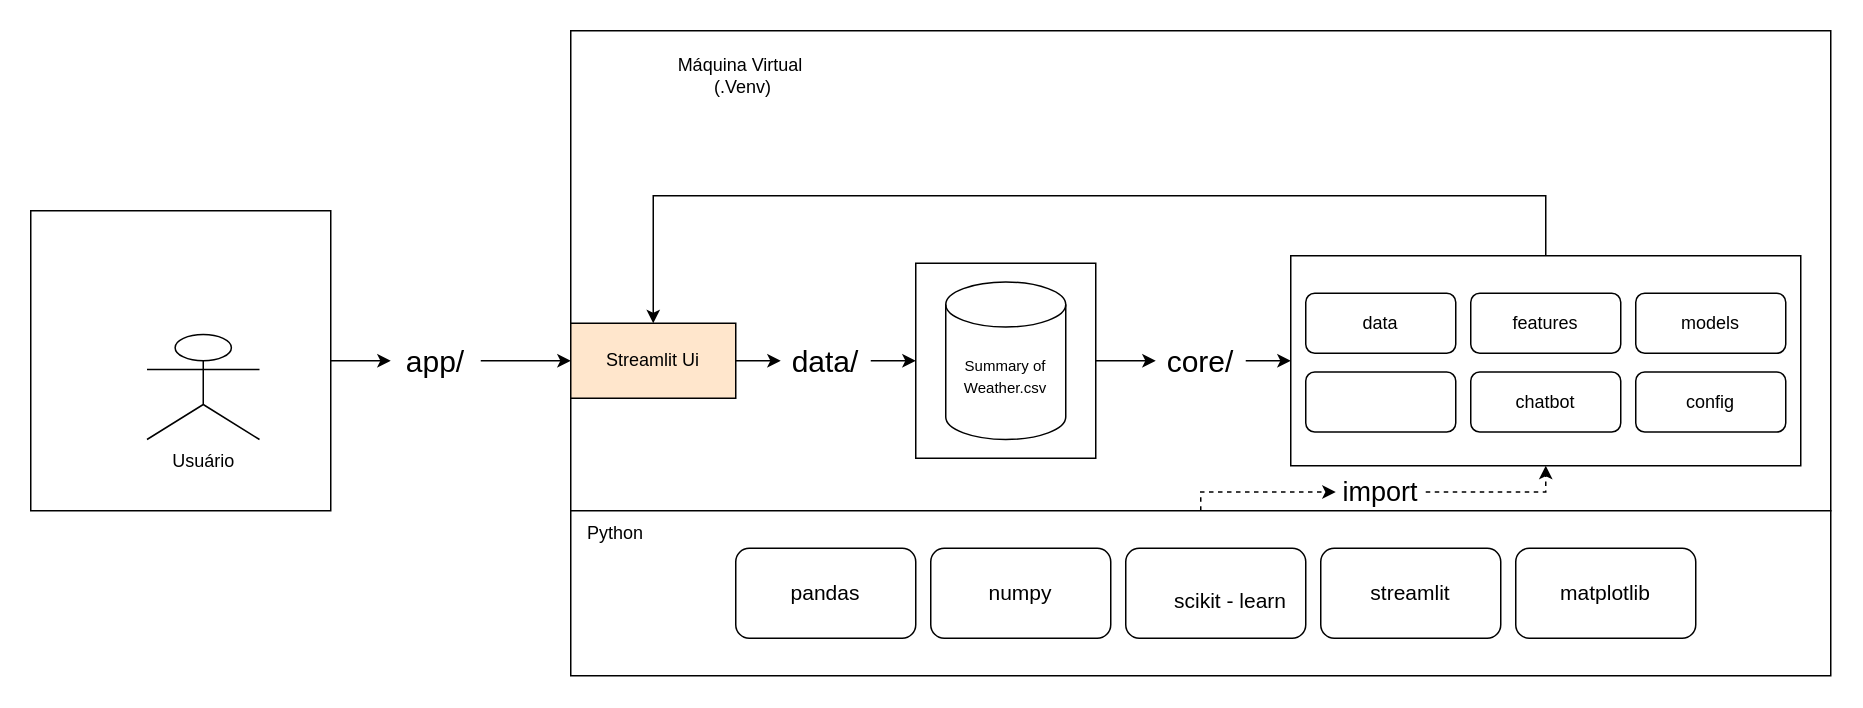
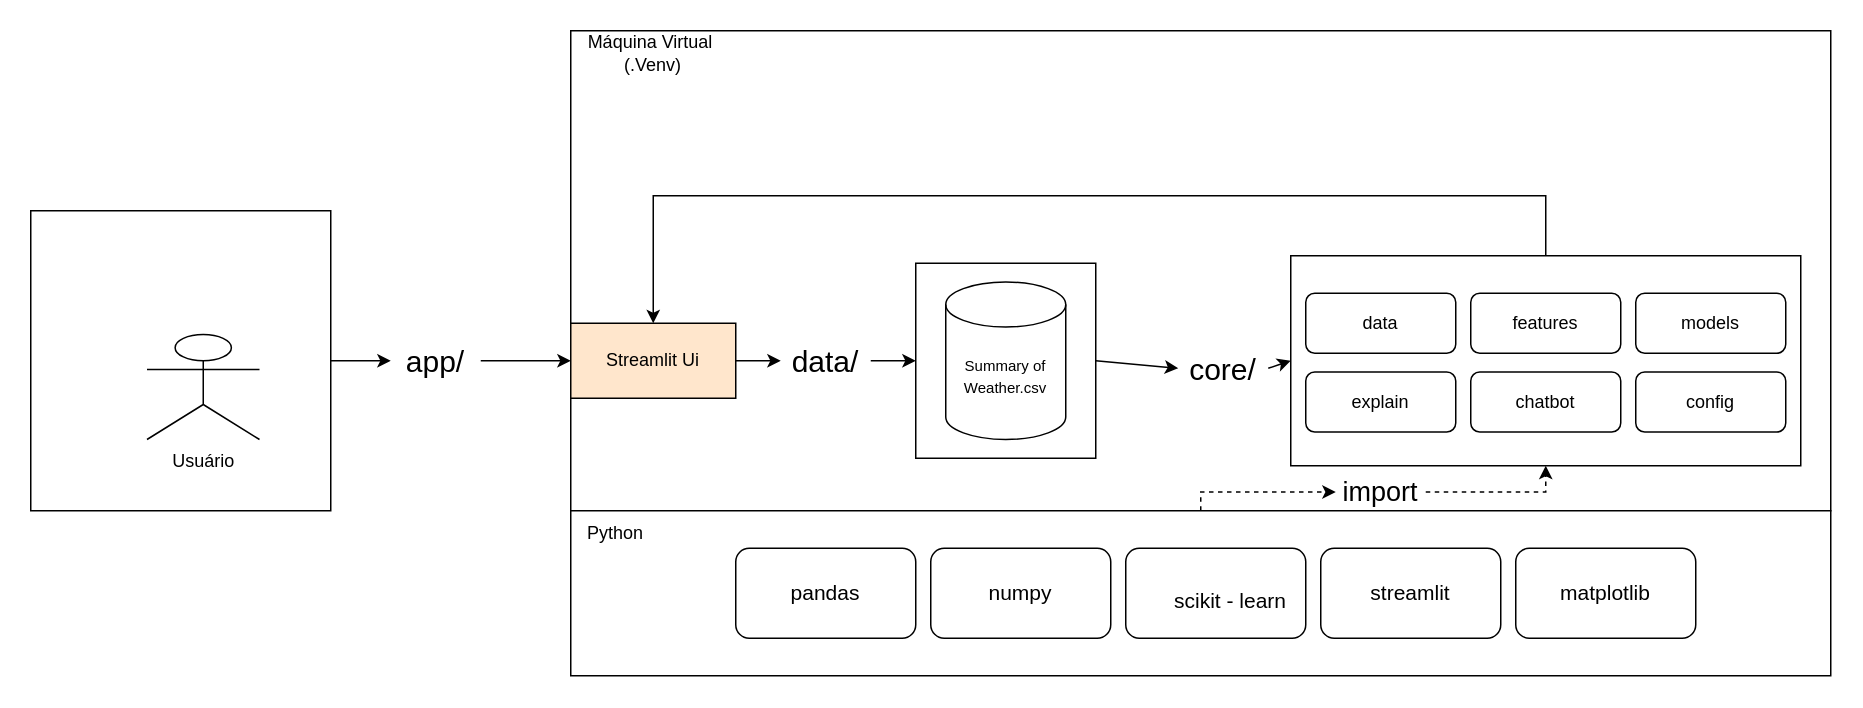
node "Máquina Virtual (.Venv)": moved (743, 76) -> (653, 53)
node "core/": moved (1201, 361) -> (1223, 368)
node "explain": added
